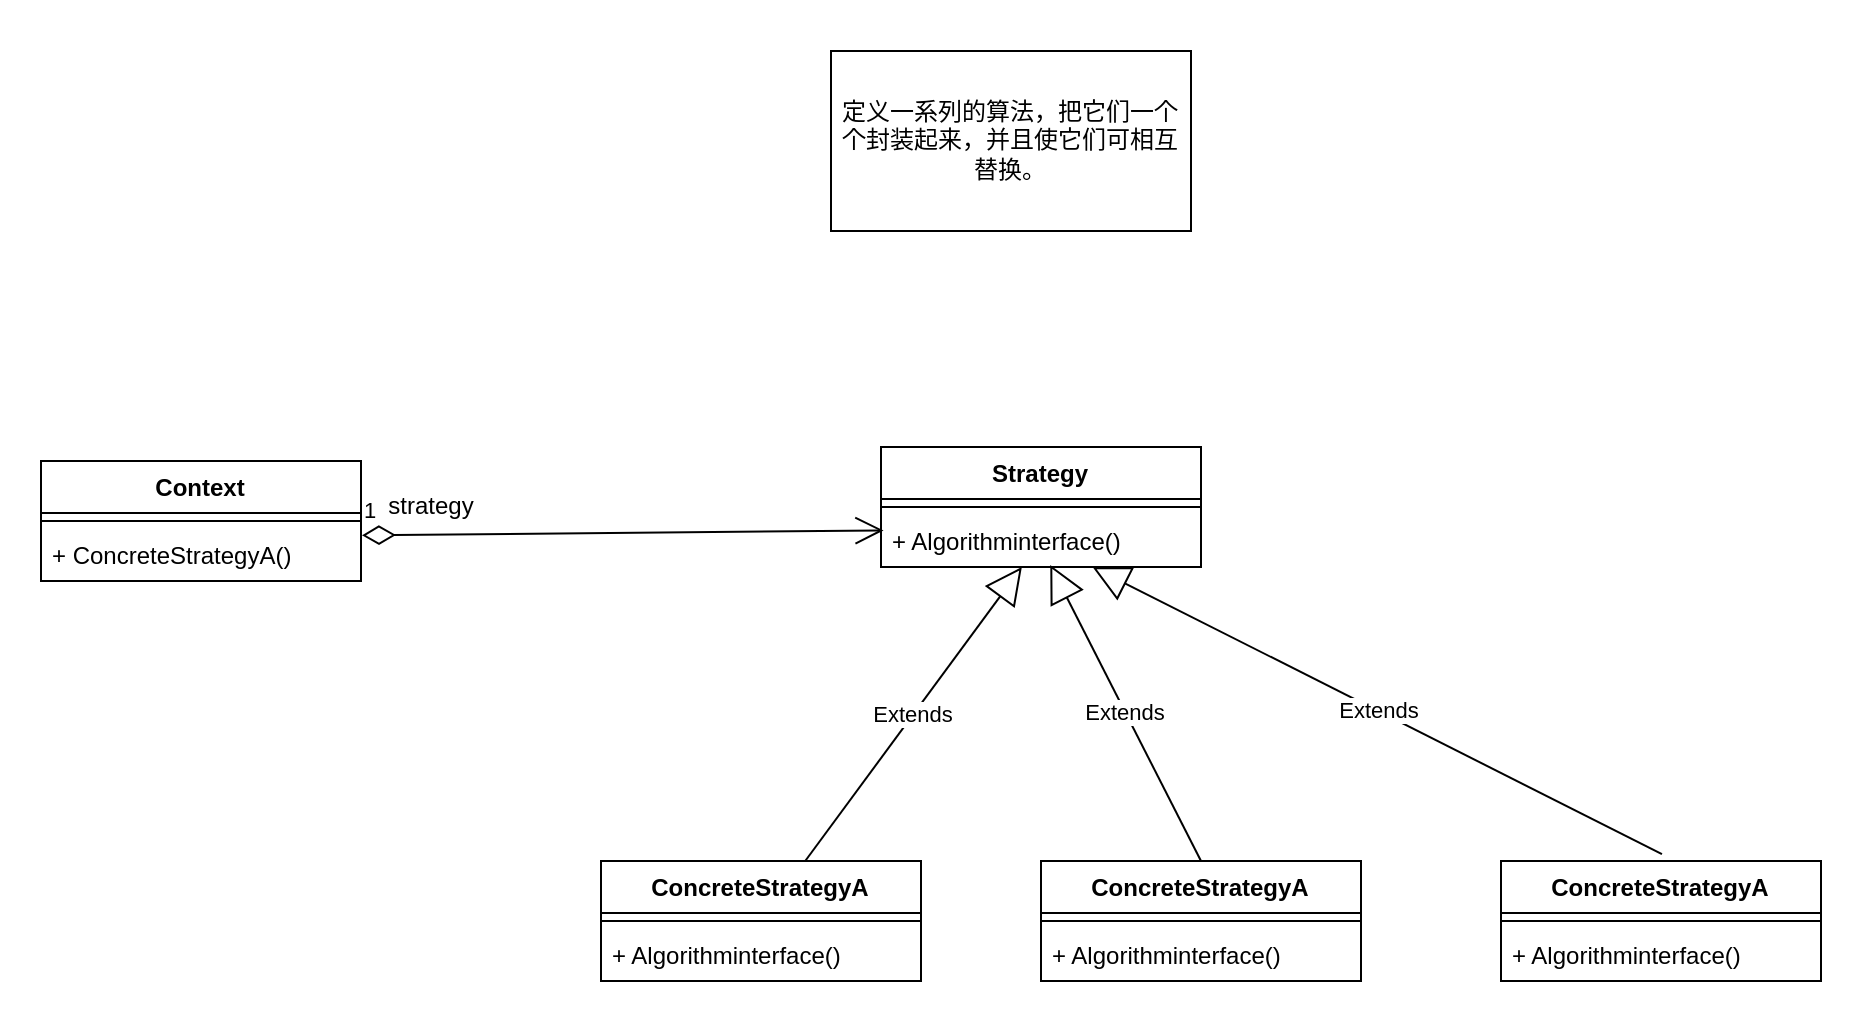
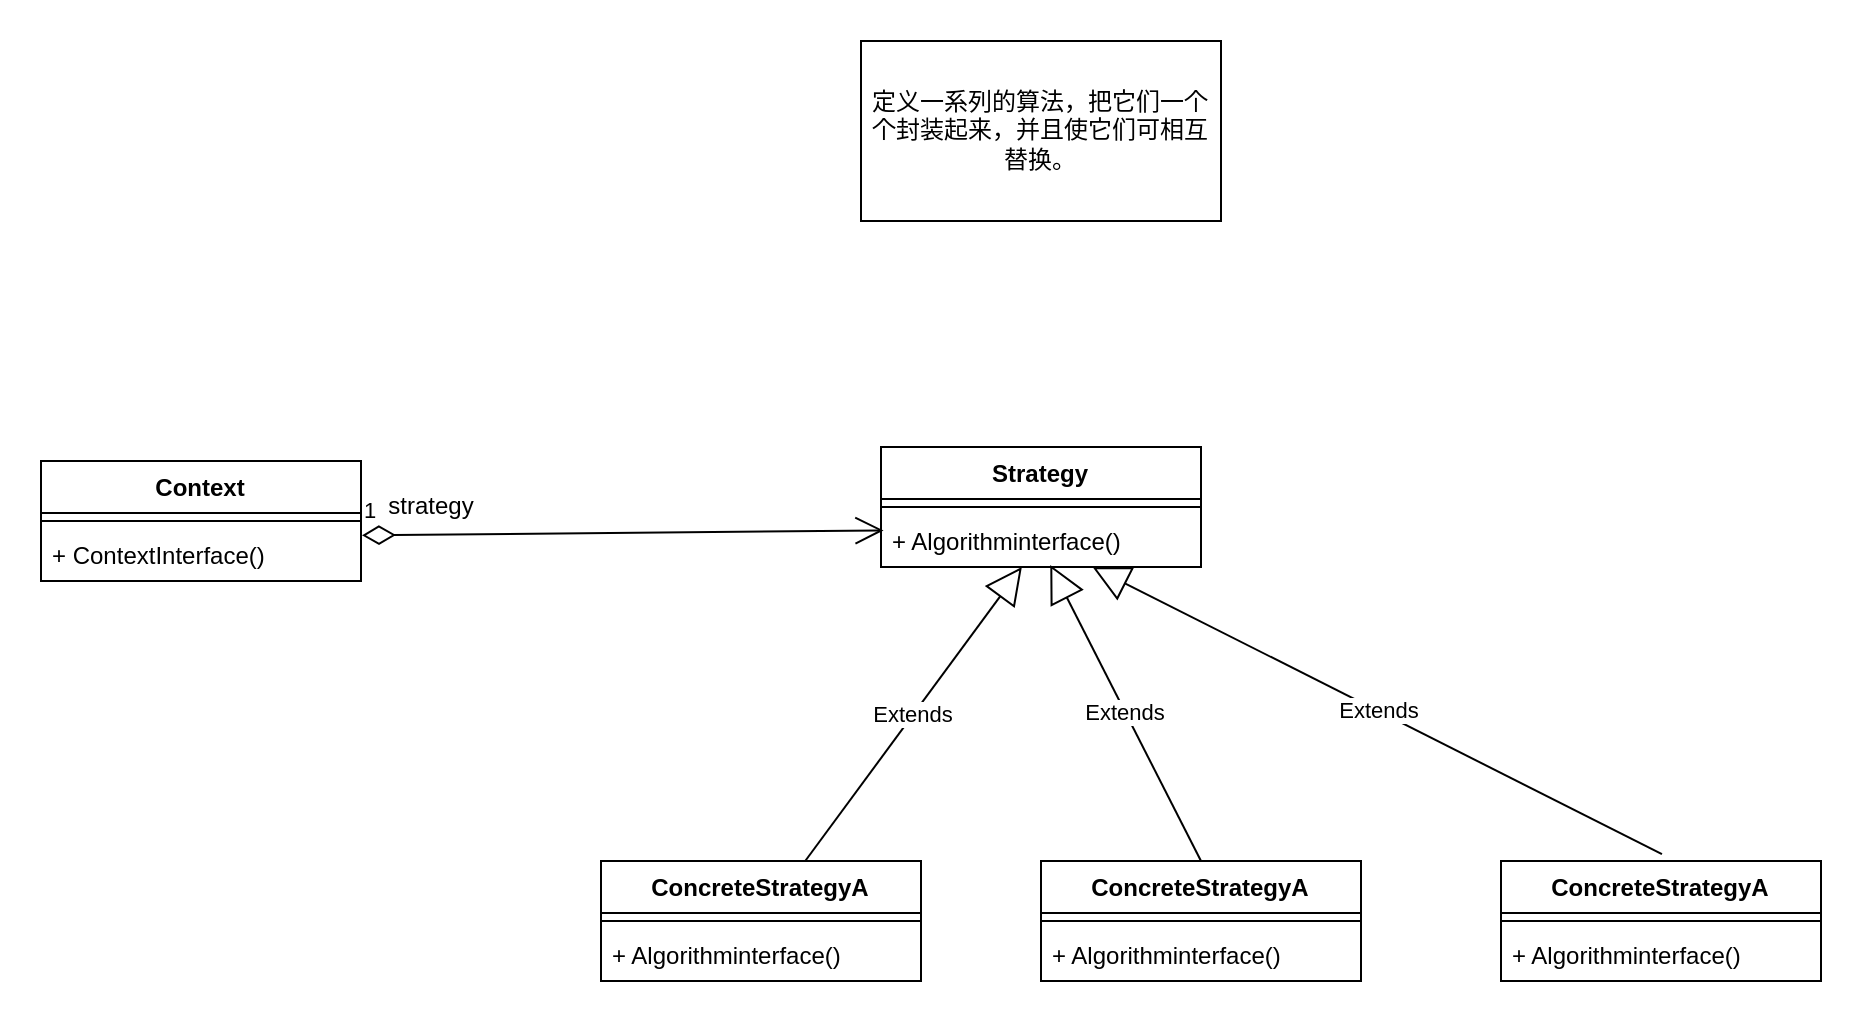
node "定义一系列的算法，把它们一个个封装起来，并且使它们可相互替换。": moved (1011, 141) -> (1041, 131)
node "+ ConcreteStrategyA()": label "+ ConcreteStrategyA()" -> "+ ContextInterface()"
